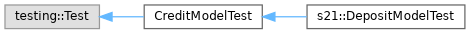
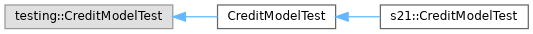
node "testing::Test": label "testing::Test" -> "testing::CreditModelTest"
node "s21::DepositModelTest": label "s21::DepositModelTest" -> "s21::CreditModelTest"
